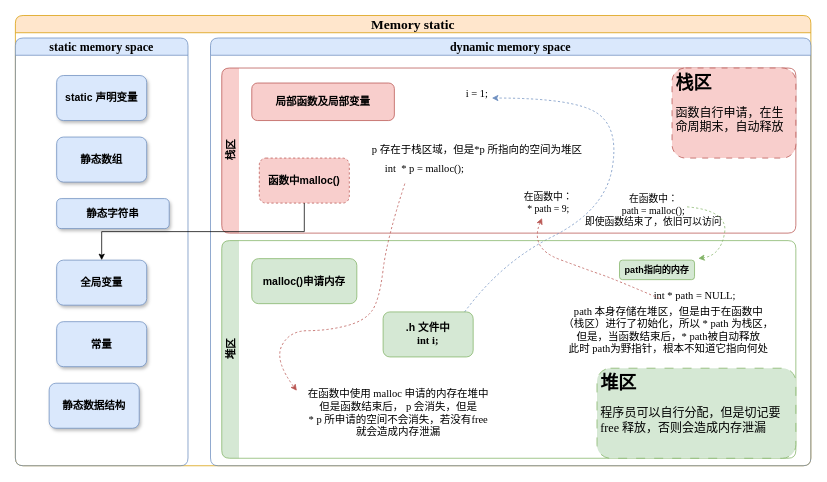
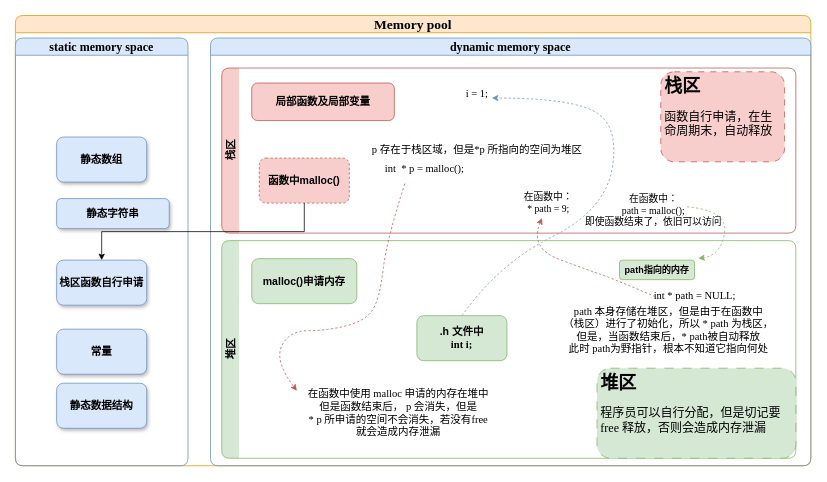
node "Memory static": label "Memory static" -> "Memory pool"
node "static 声明变量": removed
node "栈区函数自行申请，在生命周期末，自动释放": moved (734, 113) -> (722, 117)
node "全局变量": label "全局变量" -> "栈区函数自行申请"
node ".h 文件中 int i;": moved (428, 334) -> (462, 338)
node "常量": moved (102, 344) -> (102, 351)
node "静态数据结构": moved (94, 405) -> (102, 405)
